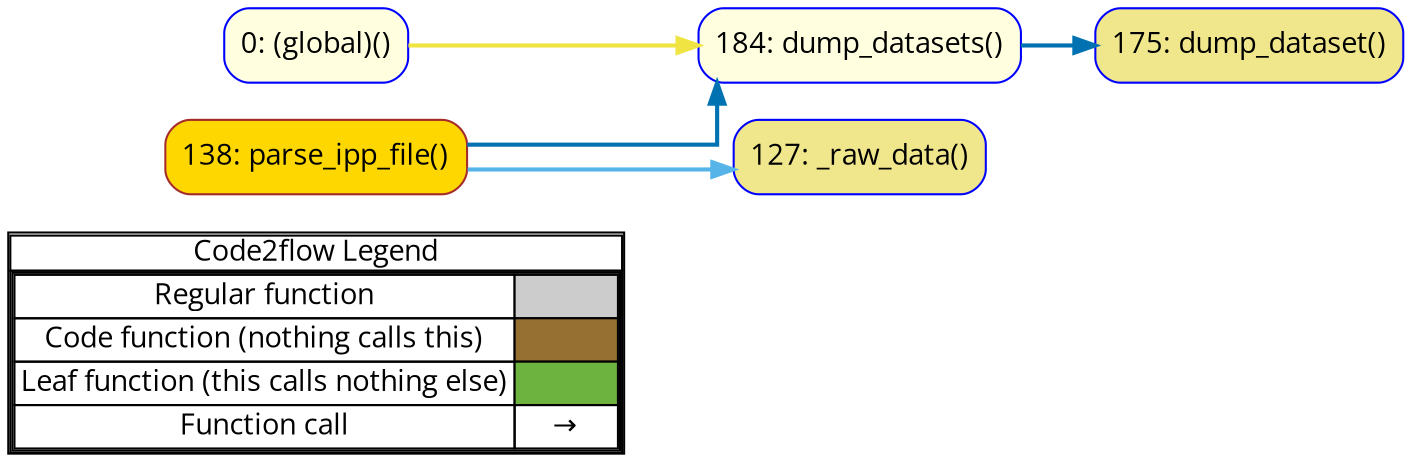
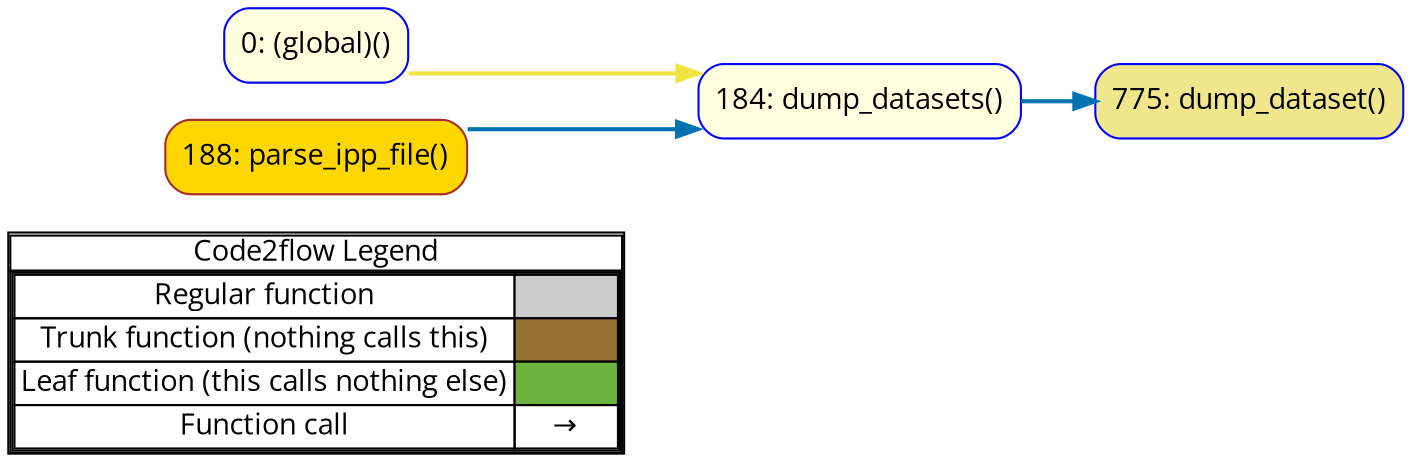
node "175: dump_dataset()": label "175: dump_dataset()" -> "775: dump_dataset()"
node "138: parse_ipp_file()": label "138: parse_ipp_file()" -> "188: parse_ipp_file()"
node "127: _raw_data()": removed
node "Code2flow Legend": text "Code function (nothing calls this)" -> "Trunk function (nothing calls this)"
